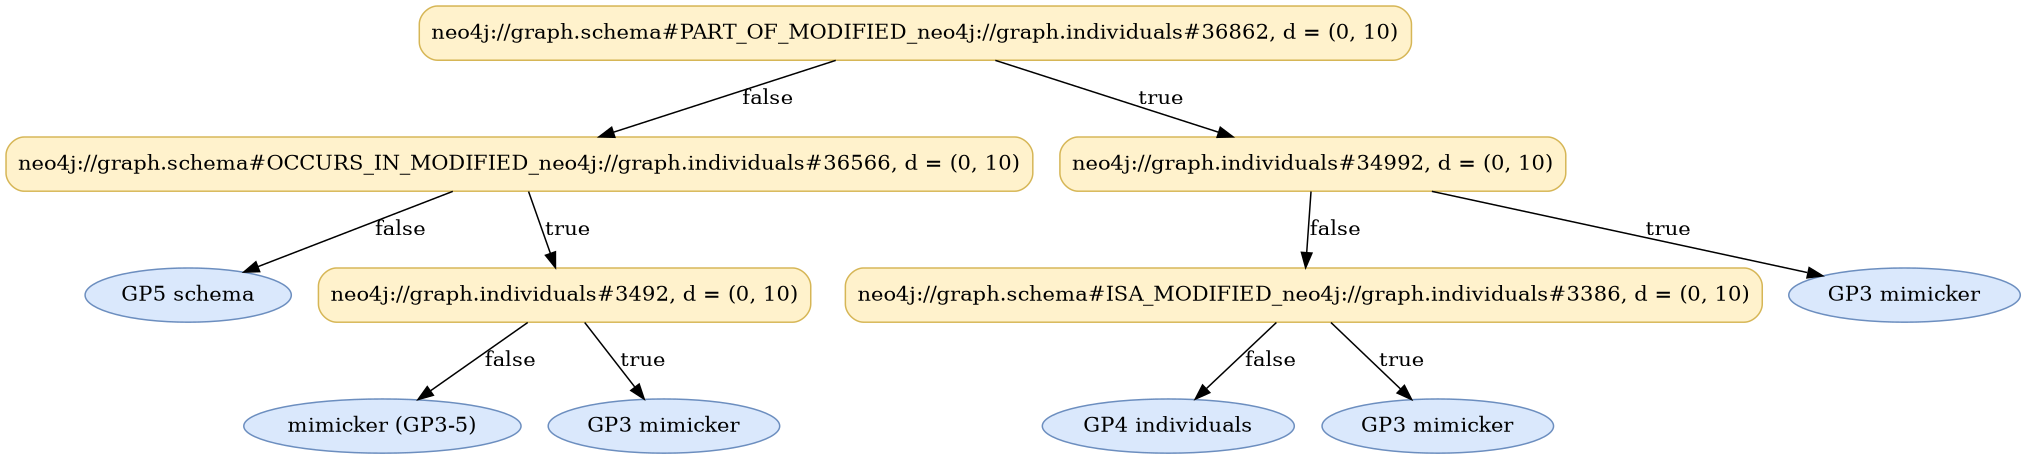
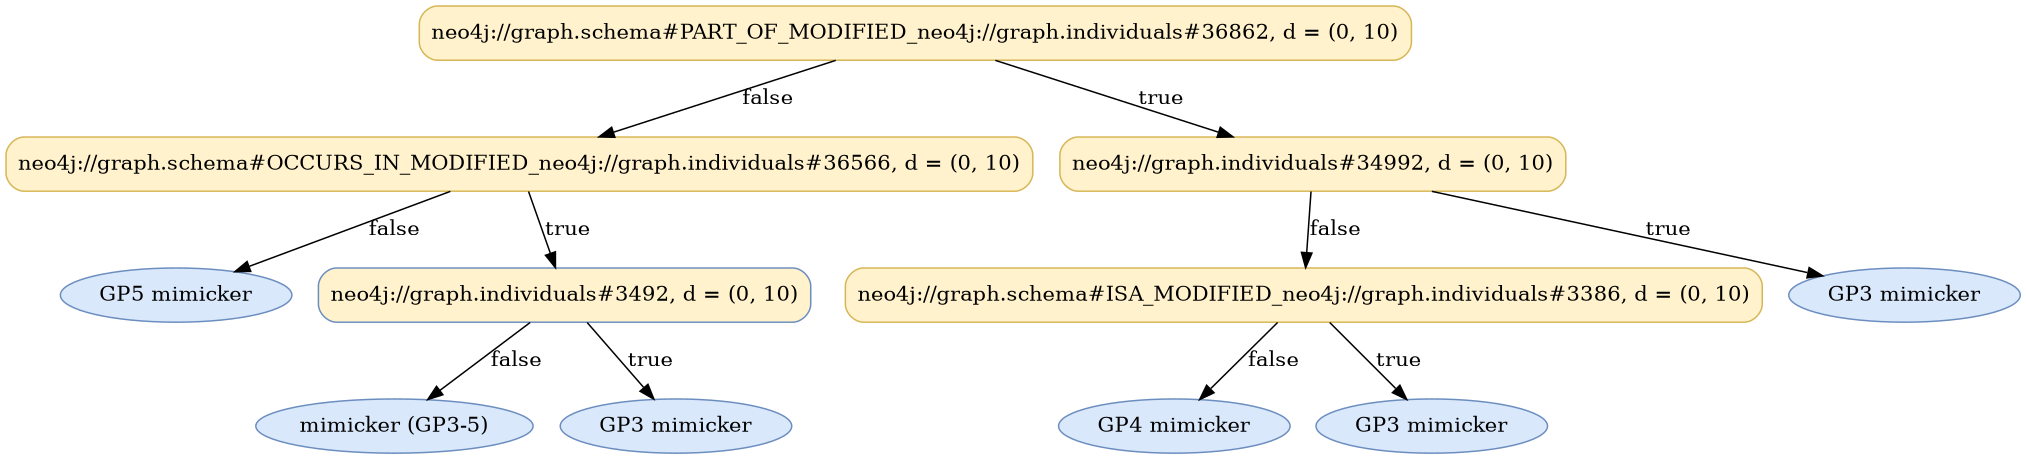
node "GP5 schema": label "GP5 schema" -> "GP5 mimicker"
node "neo4j://graph.individuals#3492, d = (0, 10)": color #d6b656 -> #6c8ebf
node "GP4 individuals": label "GP4 individuals" -> "GP4 mimicker"
